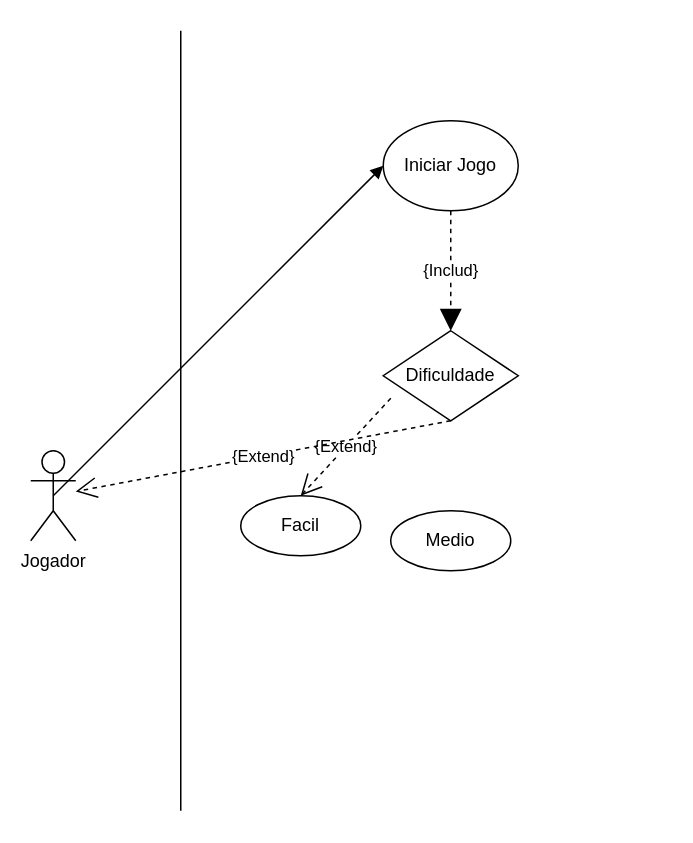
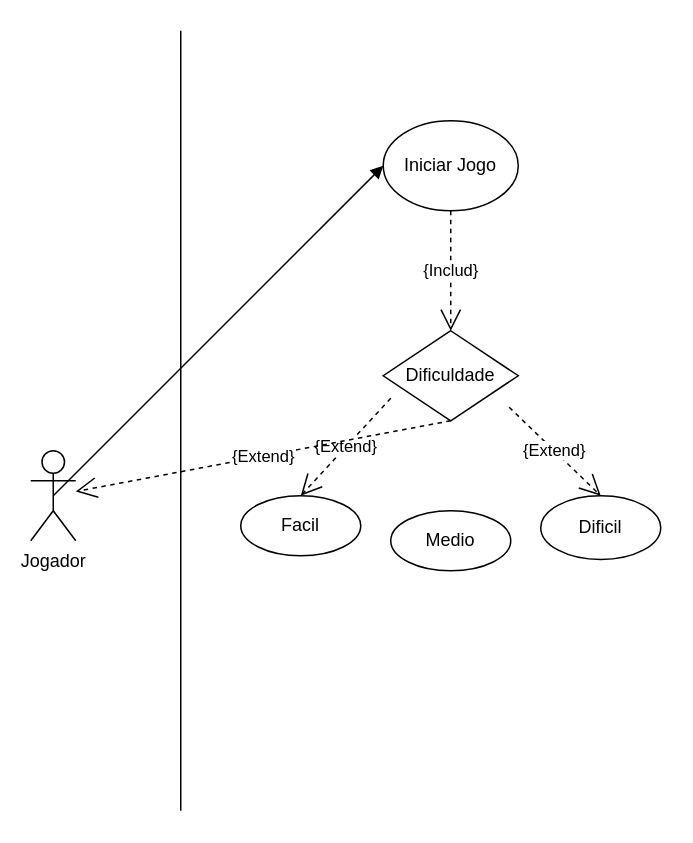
edge "Iniciar Jogo" -> "Dificuldade": arrowhead block -> open
edge "Dificuldade" -> "Dificil": added, label "{Extend}"
node "Dificil": added
